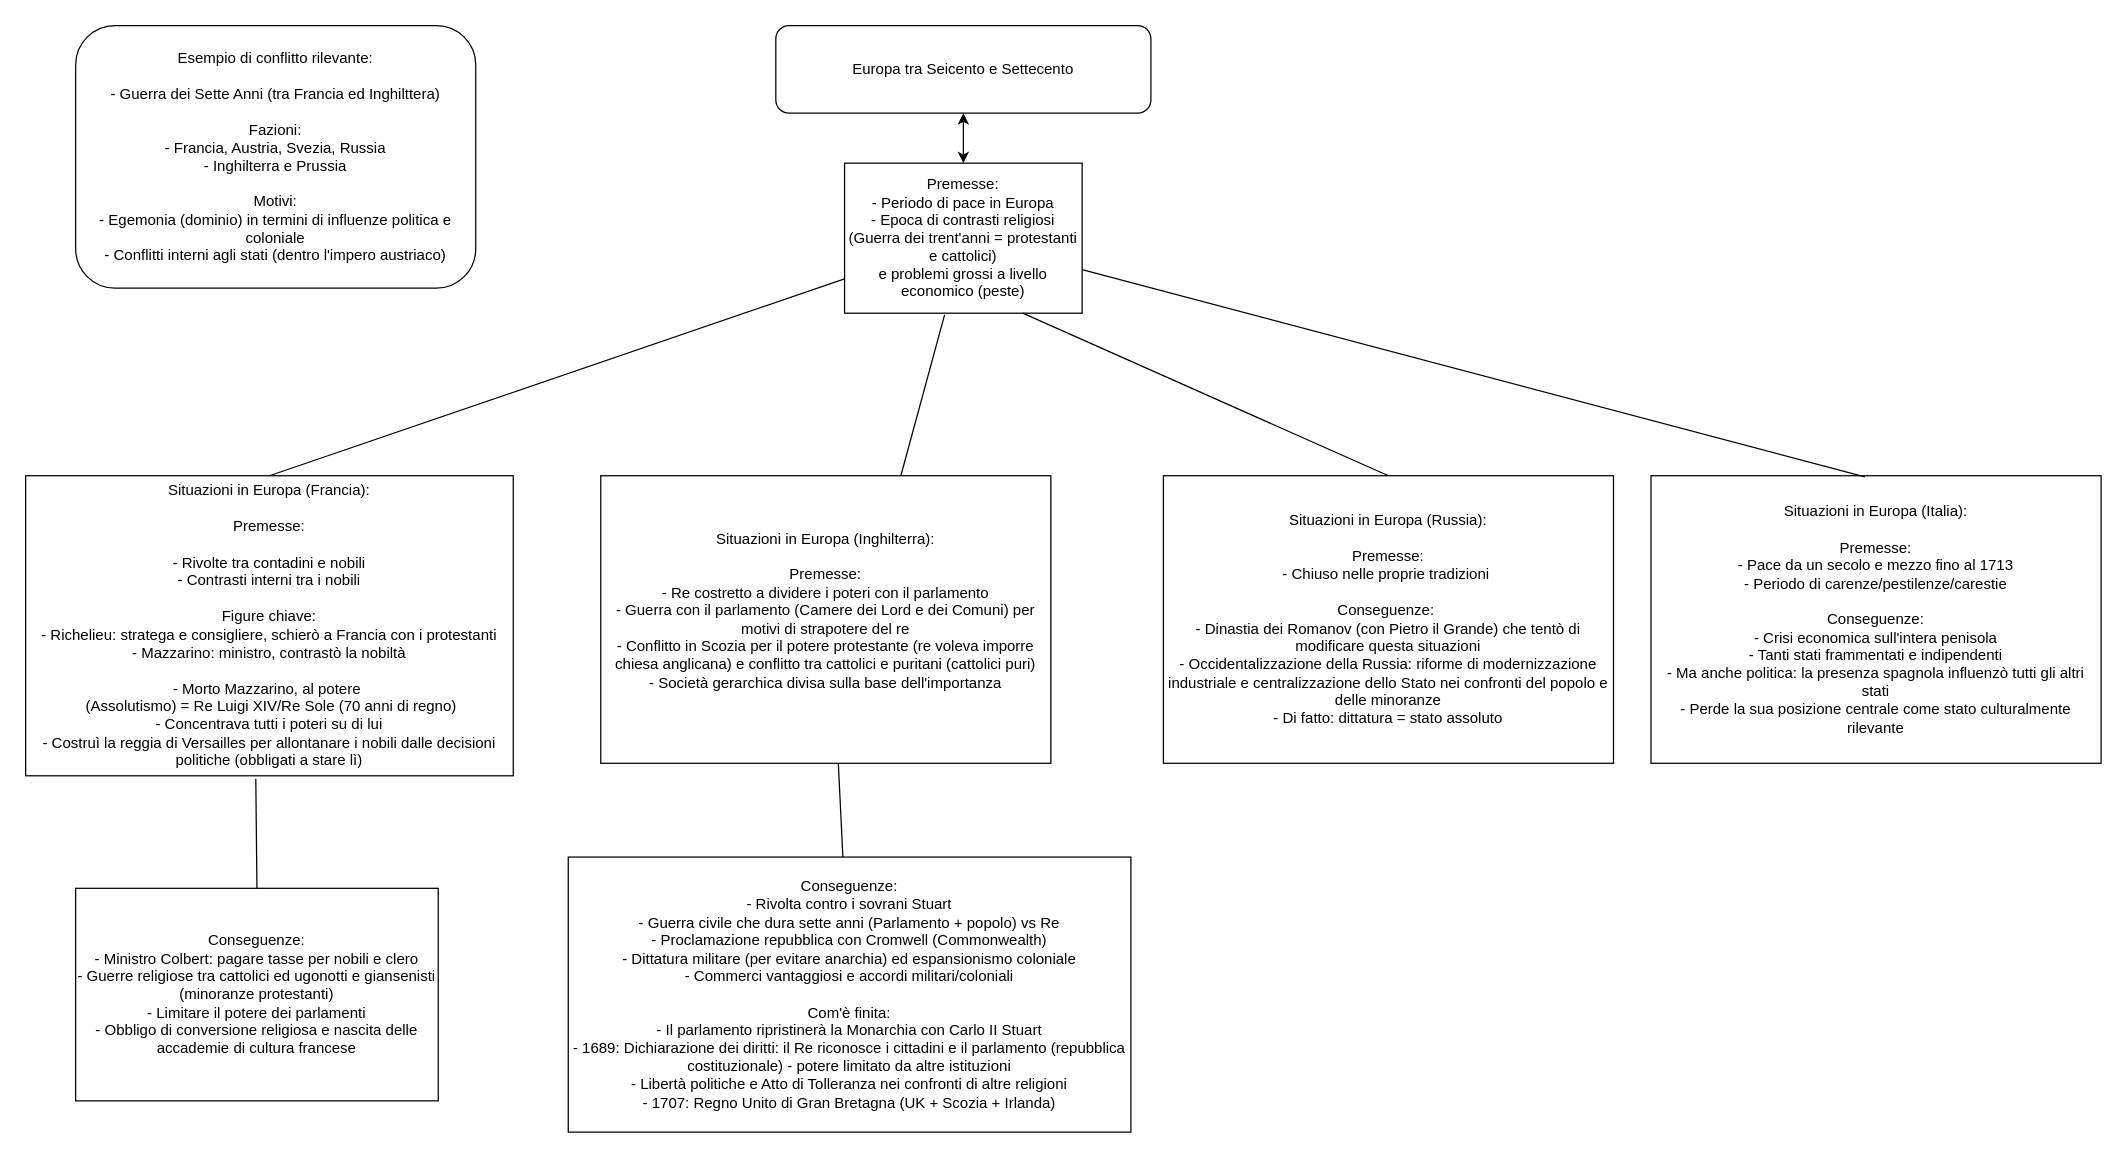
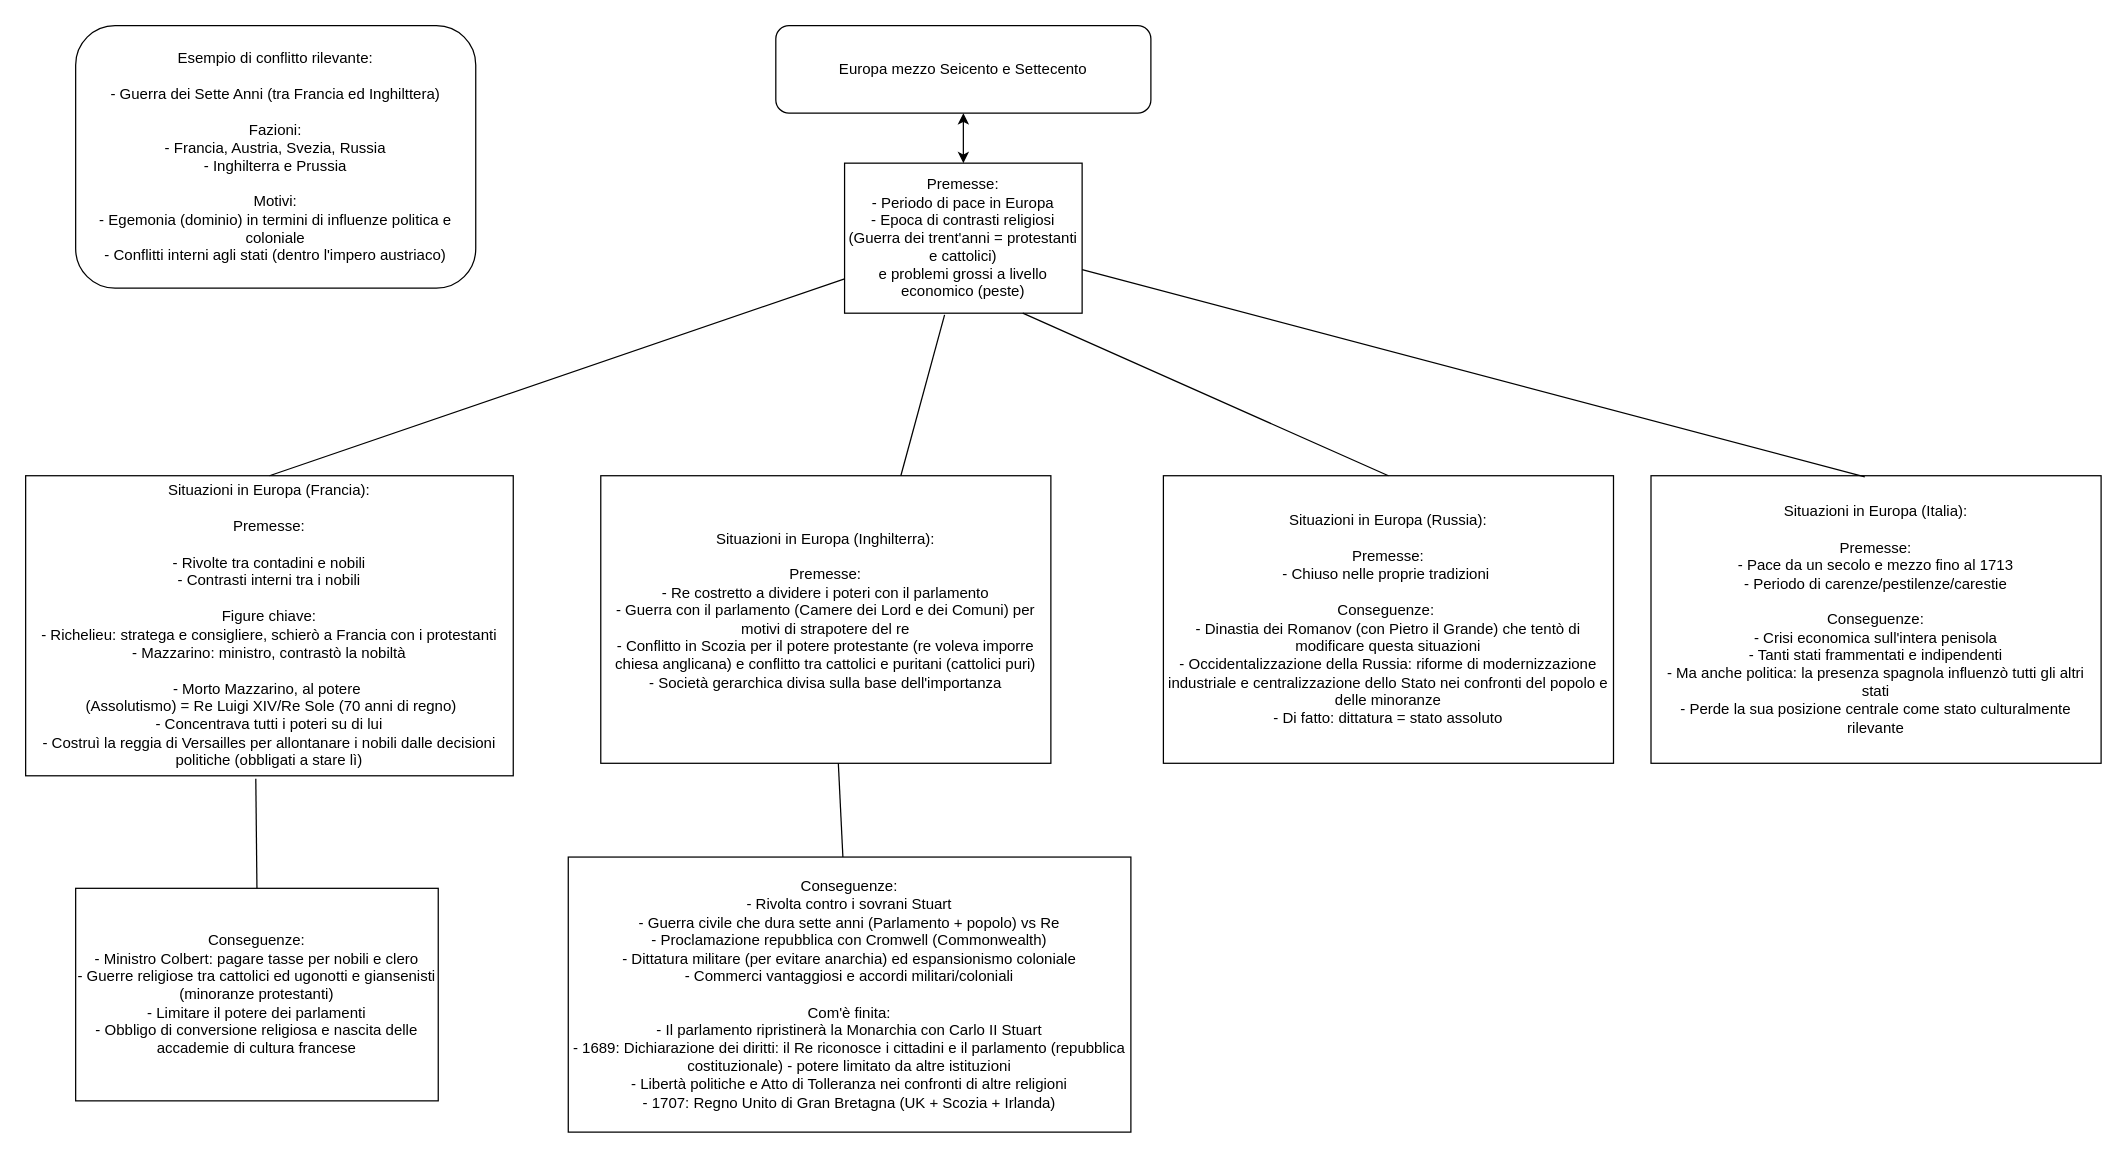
node "Europa tra Seicento e Settecento": label "Europa tra Seicento e Settecento" -> "Europa mezzo Seicento e Settecento"
